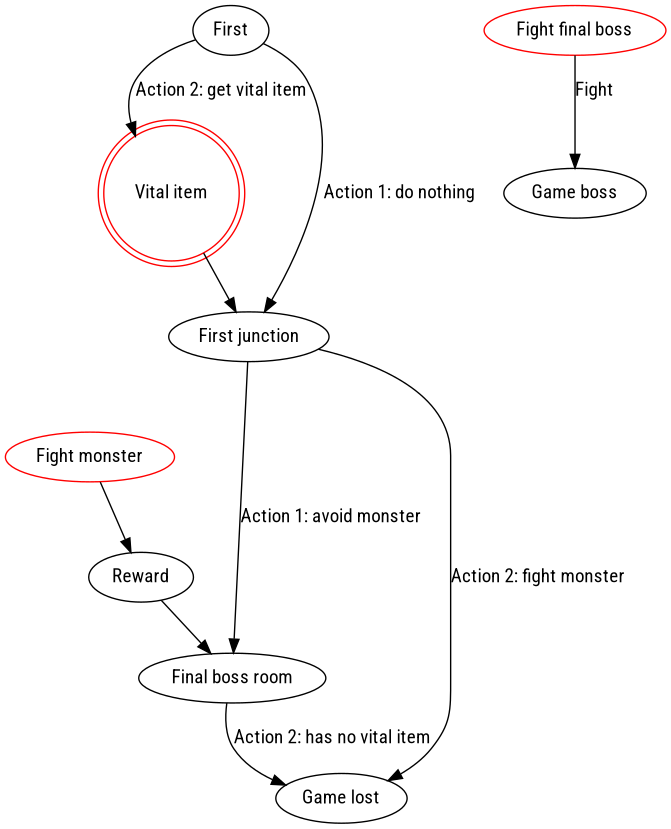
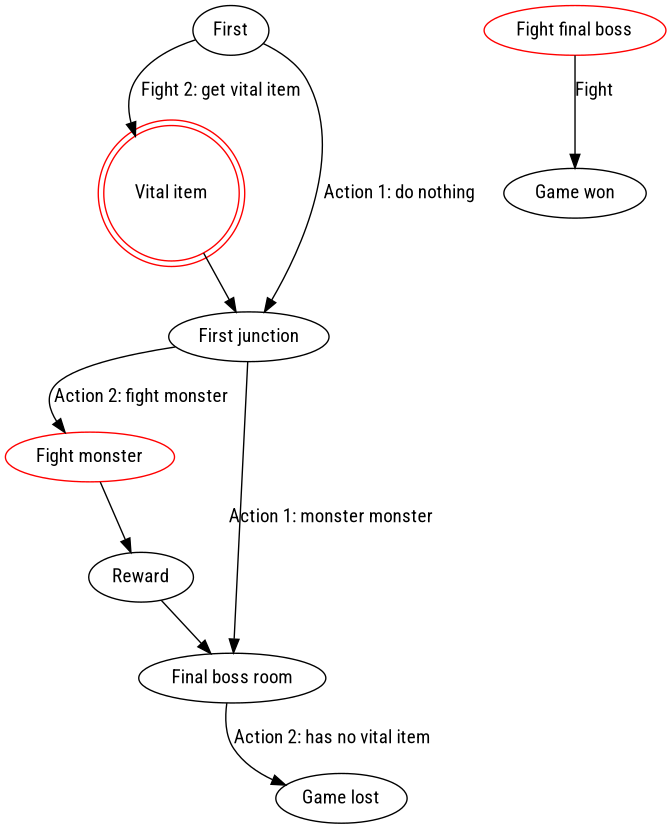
edge "First" -> "Vital item": label "Action 2: get vital item" -> "Fight 2: get vital item"
node "Game boss": label "Game boss" -> "Game won"
edge "First junction" -> "Final boss room": label "Action 1: avoid monster" -> "Action 1: monster monster"
edge "First junction" -> "Game lost": now "First junction" -> "Fight monster"
